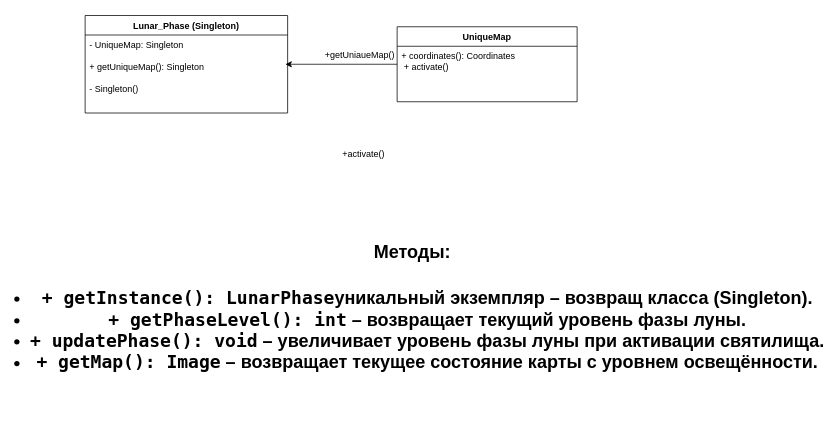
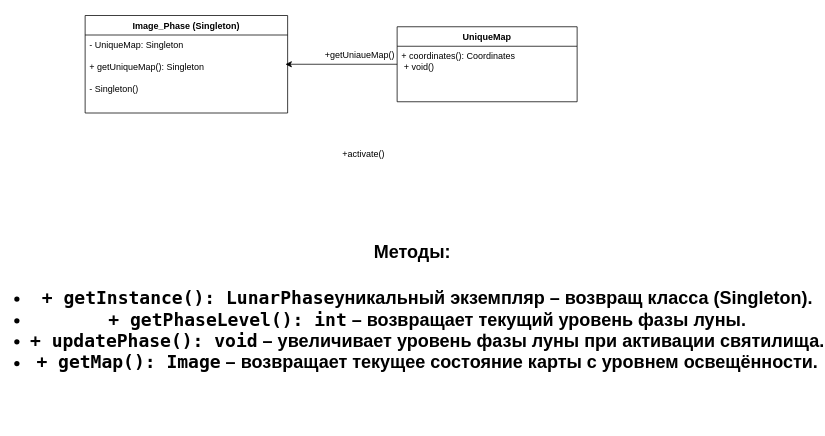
node "Lunar_Phase (Singleton)": label "Lunar_Phase (Singleton)" -> "Image_Phase (Singleton)"
node "+ coordinates(): Coordinates + activate()": label "+ coordinates(): Coordinates + activate()" -> "+ coordinates(): Coordinates + void()"
